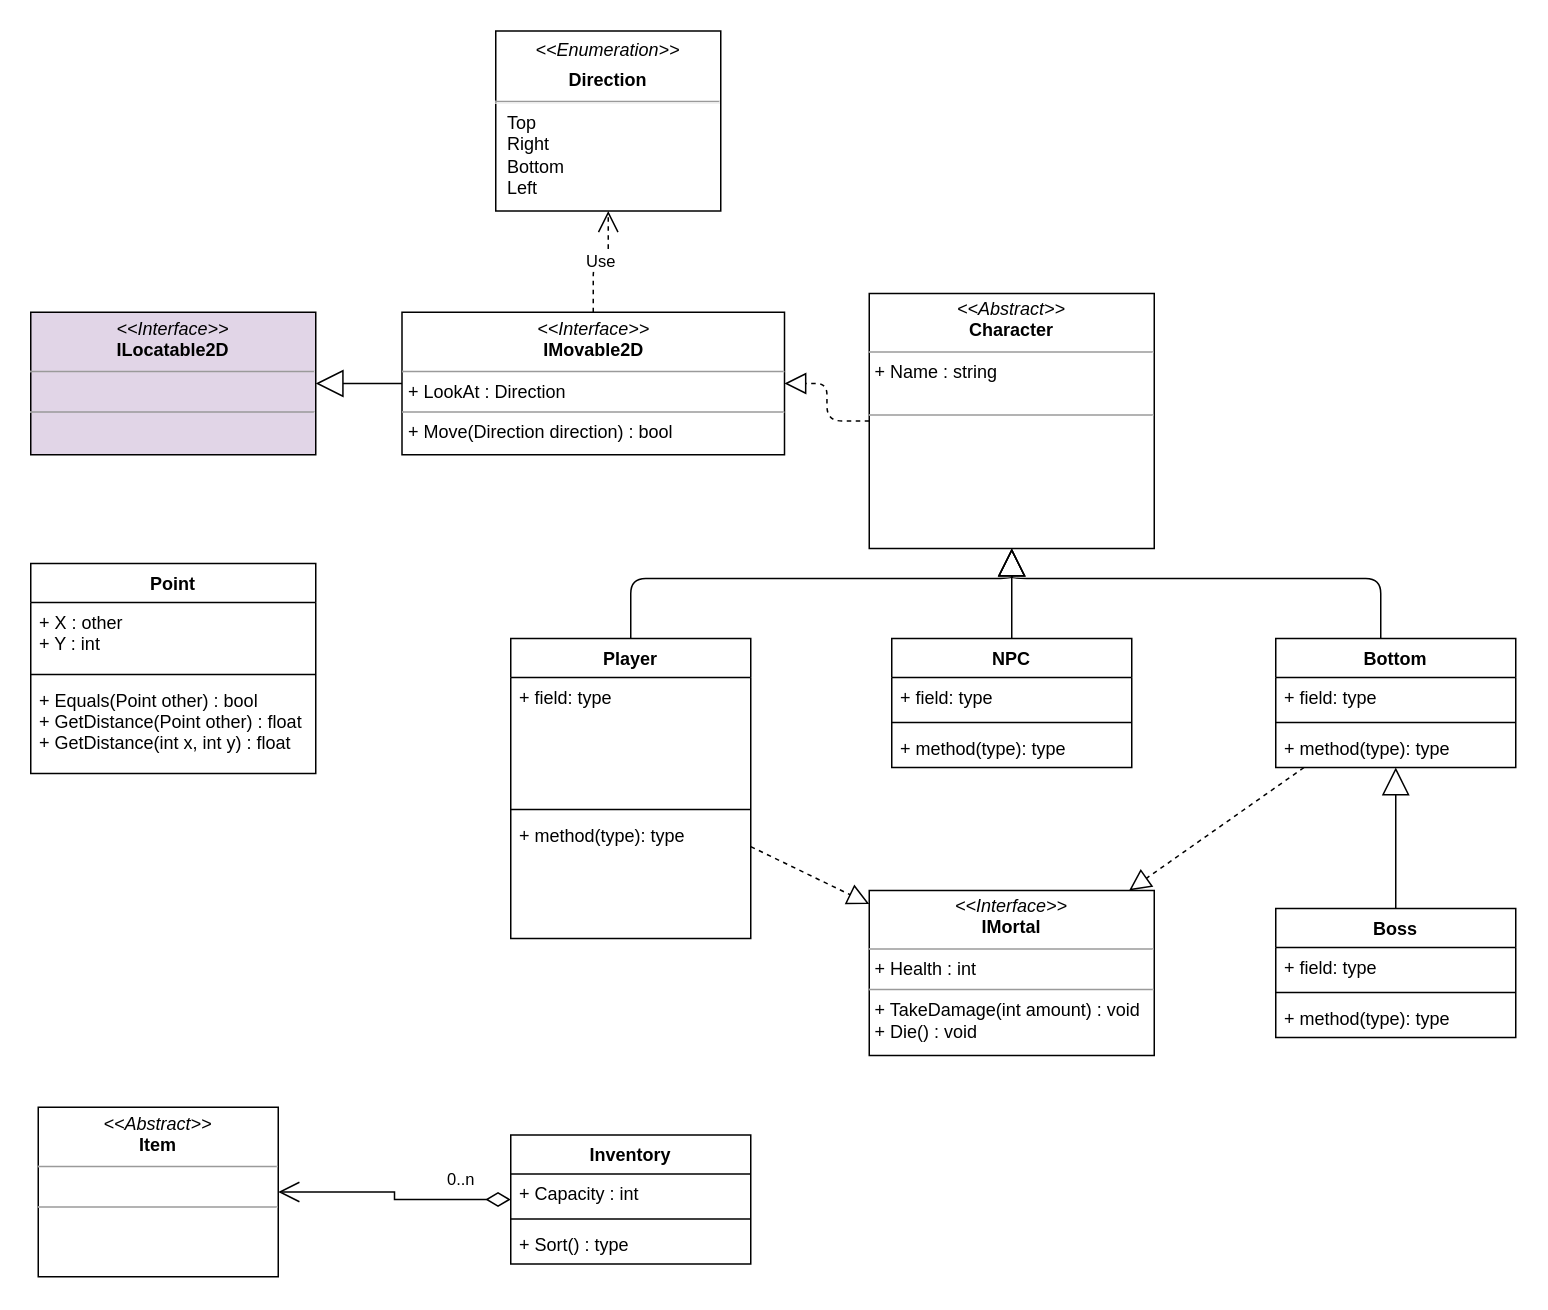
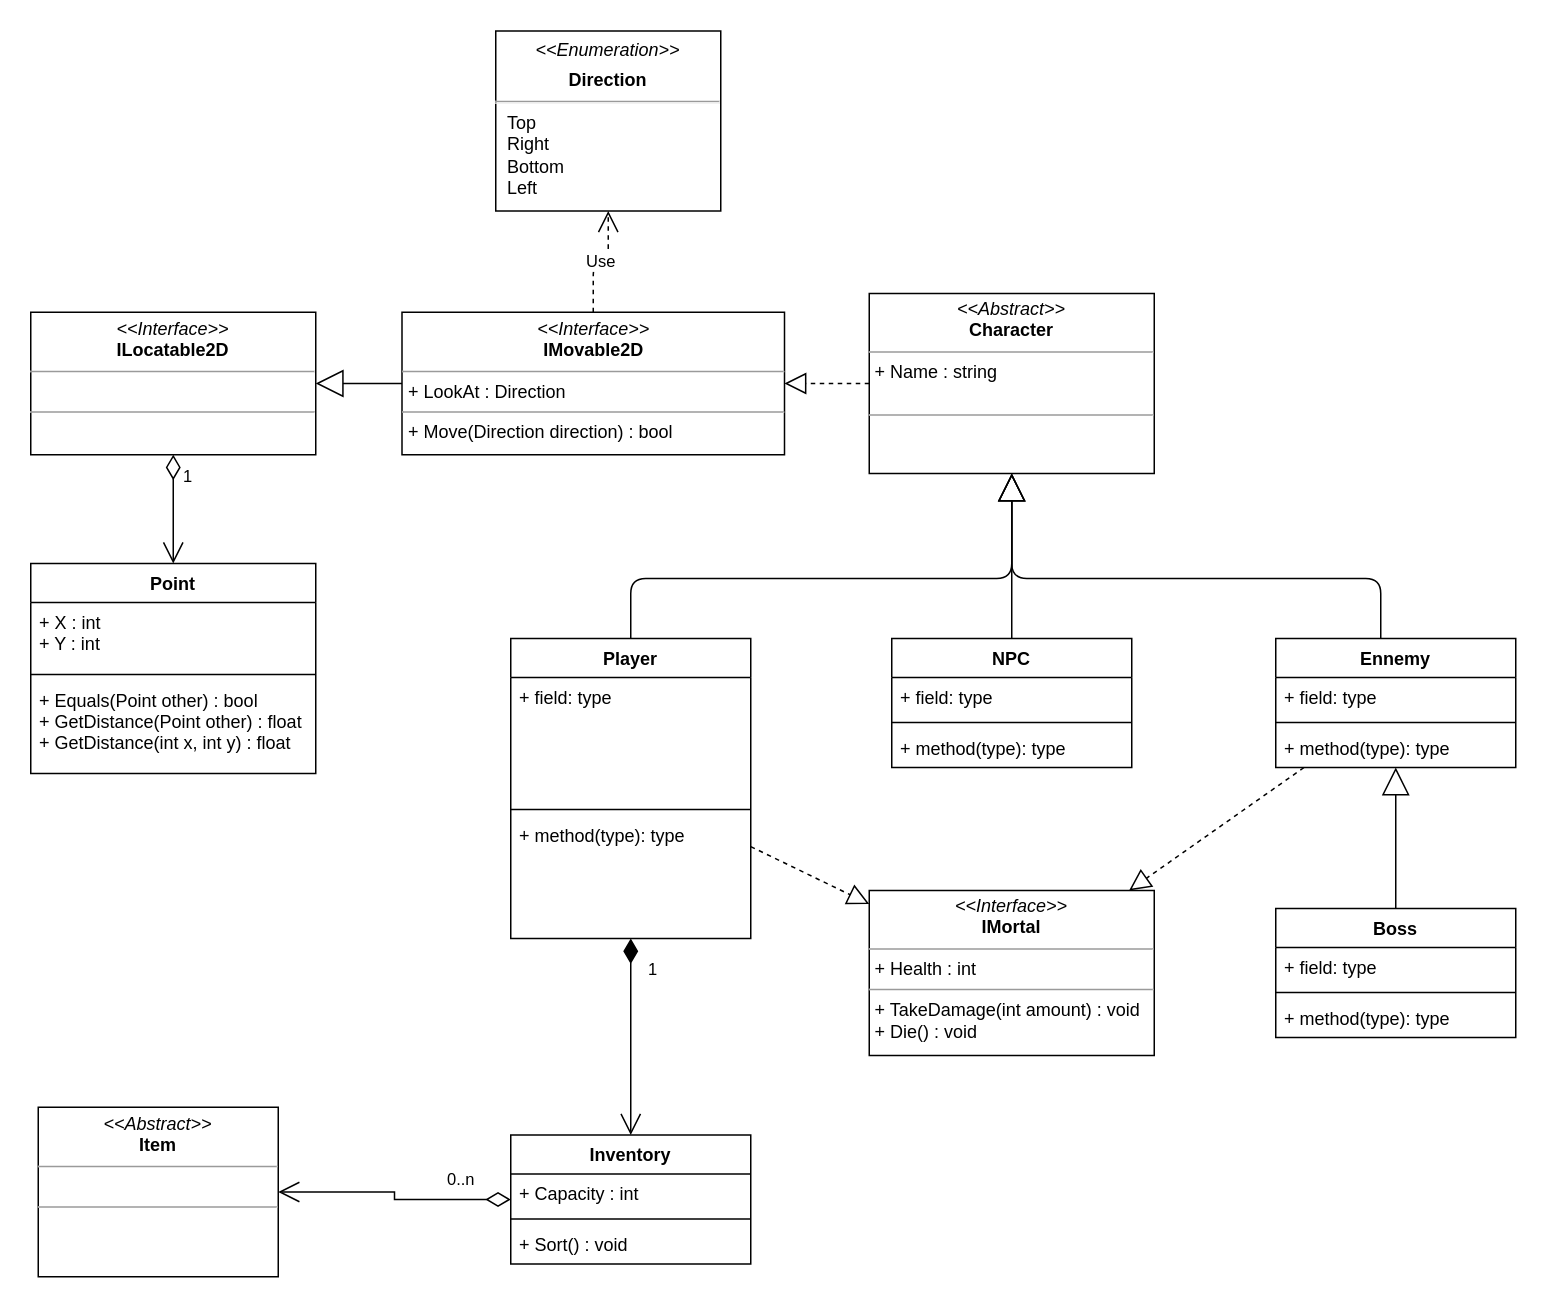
node "<<Interface>> ILocatable2D": fillcolor #e1d5e7 -> #ffffff
node "<<Abstract>> Character + Name : string": size 285x255 -> 285x180
edge "<<Interface>> ILocatable2D" -- "Point": added, label "1"
node "+ X : other + Y : int": label "+ X : other + Y : int" -> "+ X : int + Y : int"
node "Bottom": label "Bottom" -> "Ennemy"
edge "Player" -- "Inventory": added, label "1"
node "+ Sort() : type": label "+ Sort() : type" -> "+ Sort() : void"
